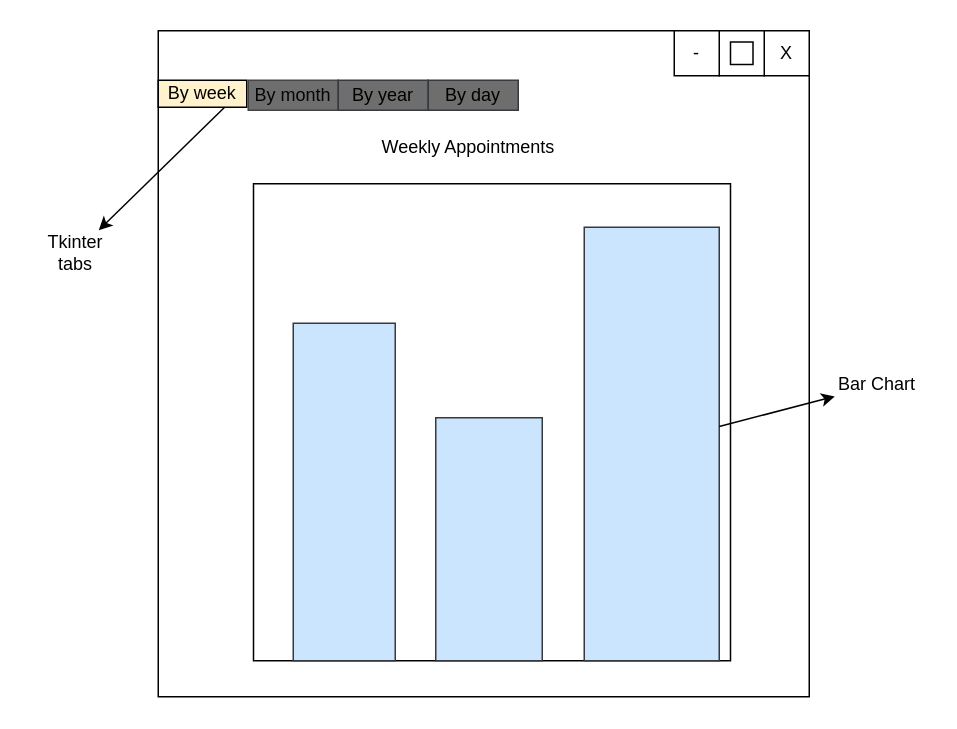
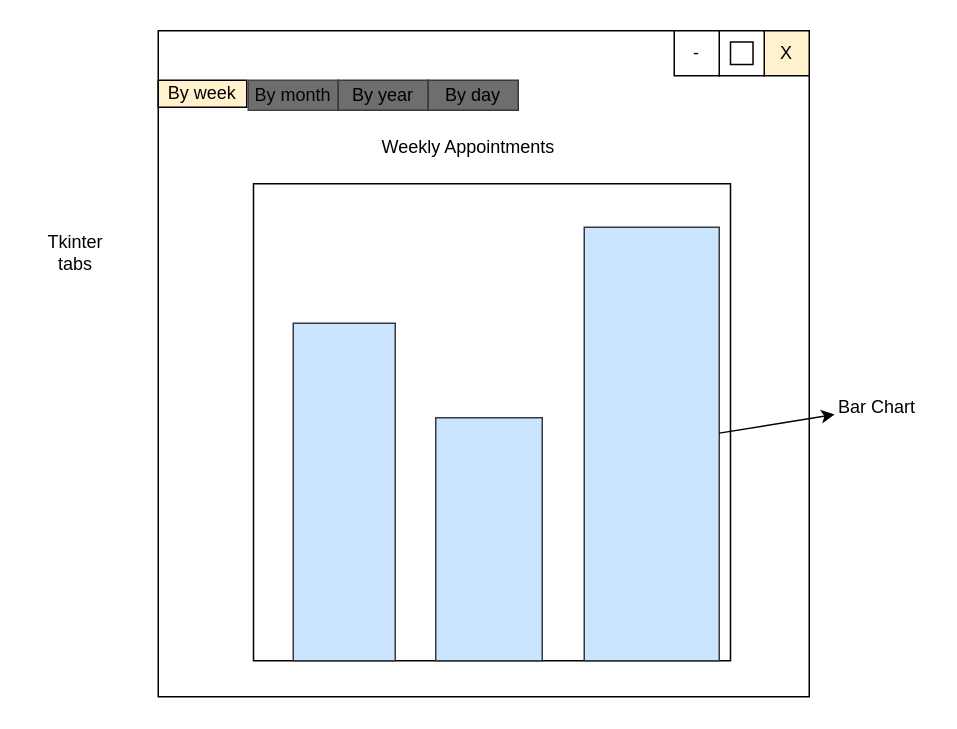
node "X": fillcolor #ffffff -> #fff2cc
edge "By week" -> "Tkinter tabs": removed
node "Bar Chart": moved (880, 385) -> (880, 407)
